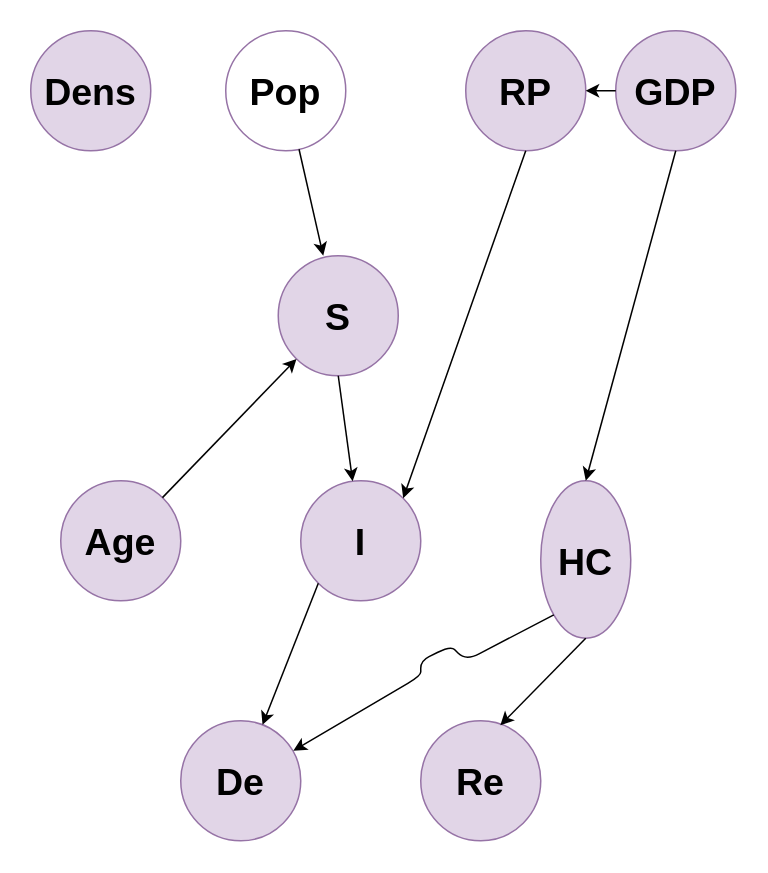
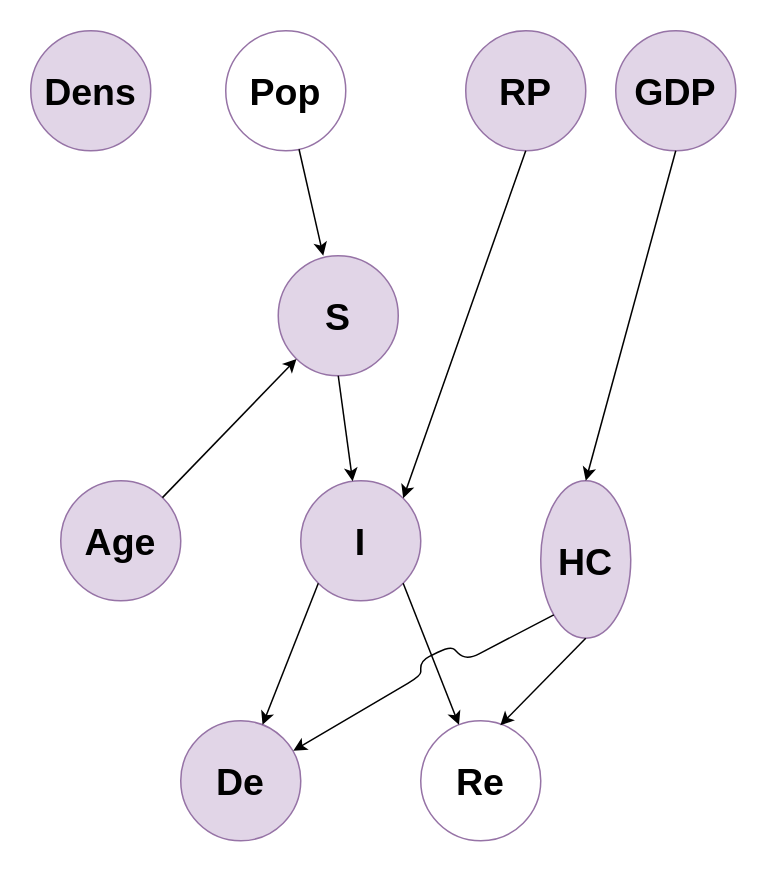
edge "GDP" -> "RP": removed
edge "I" -> "Re": added
node "Re": fillcolor #e1d5e7 -> #ffffff
